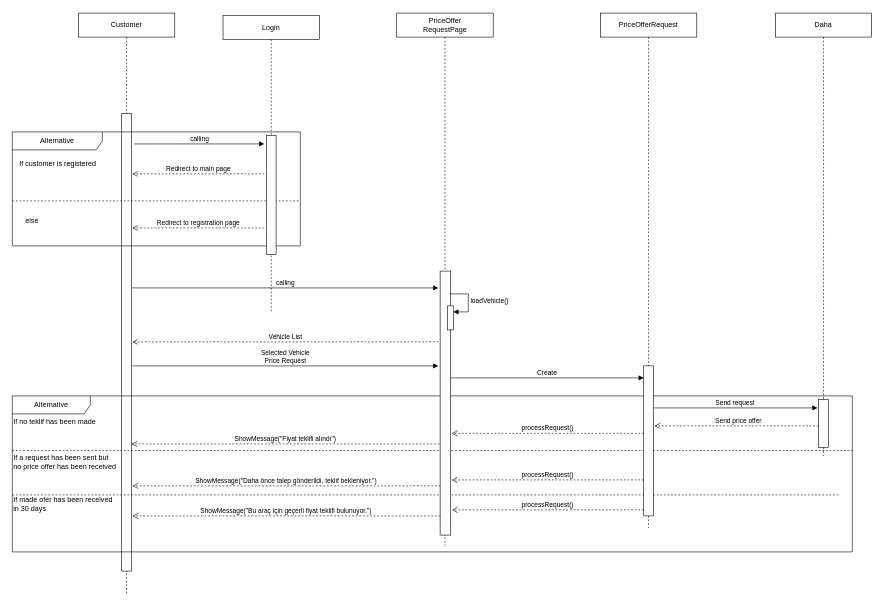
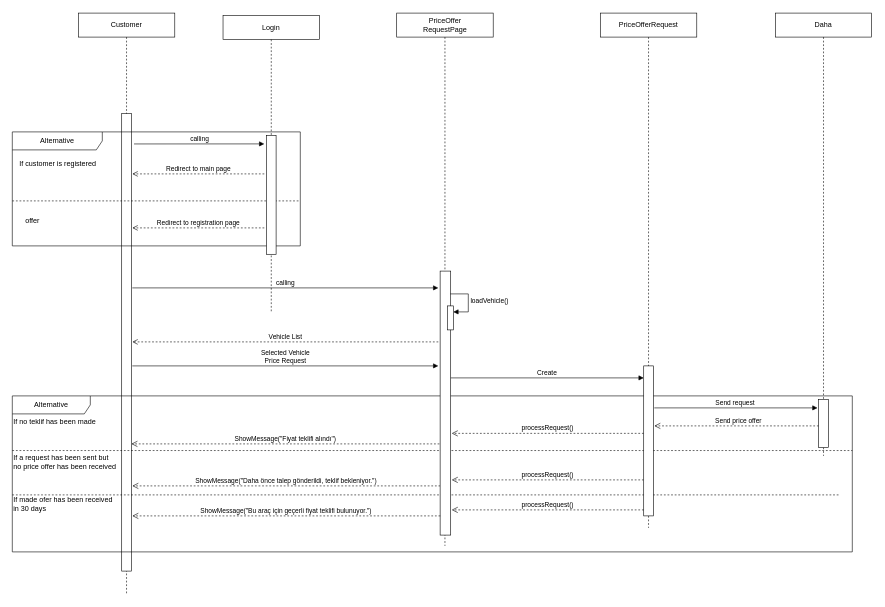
node "else": label "else" -> "offer"
